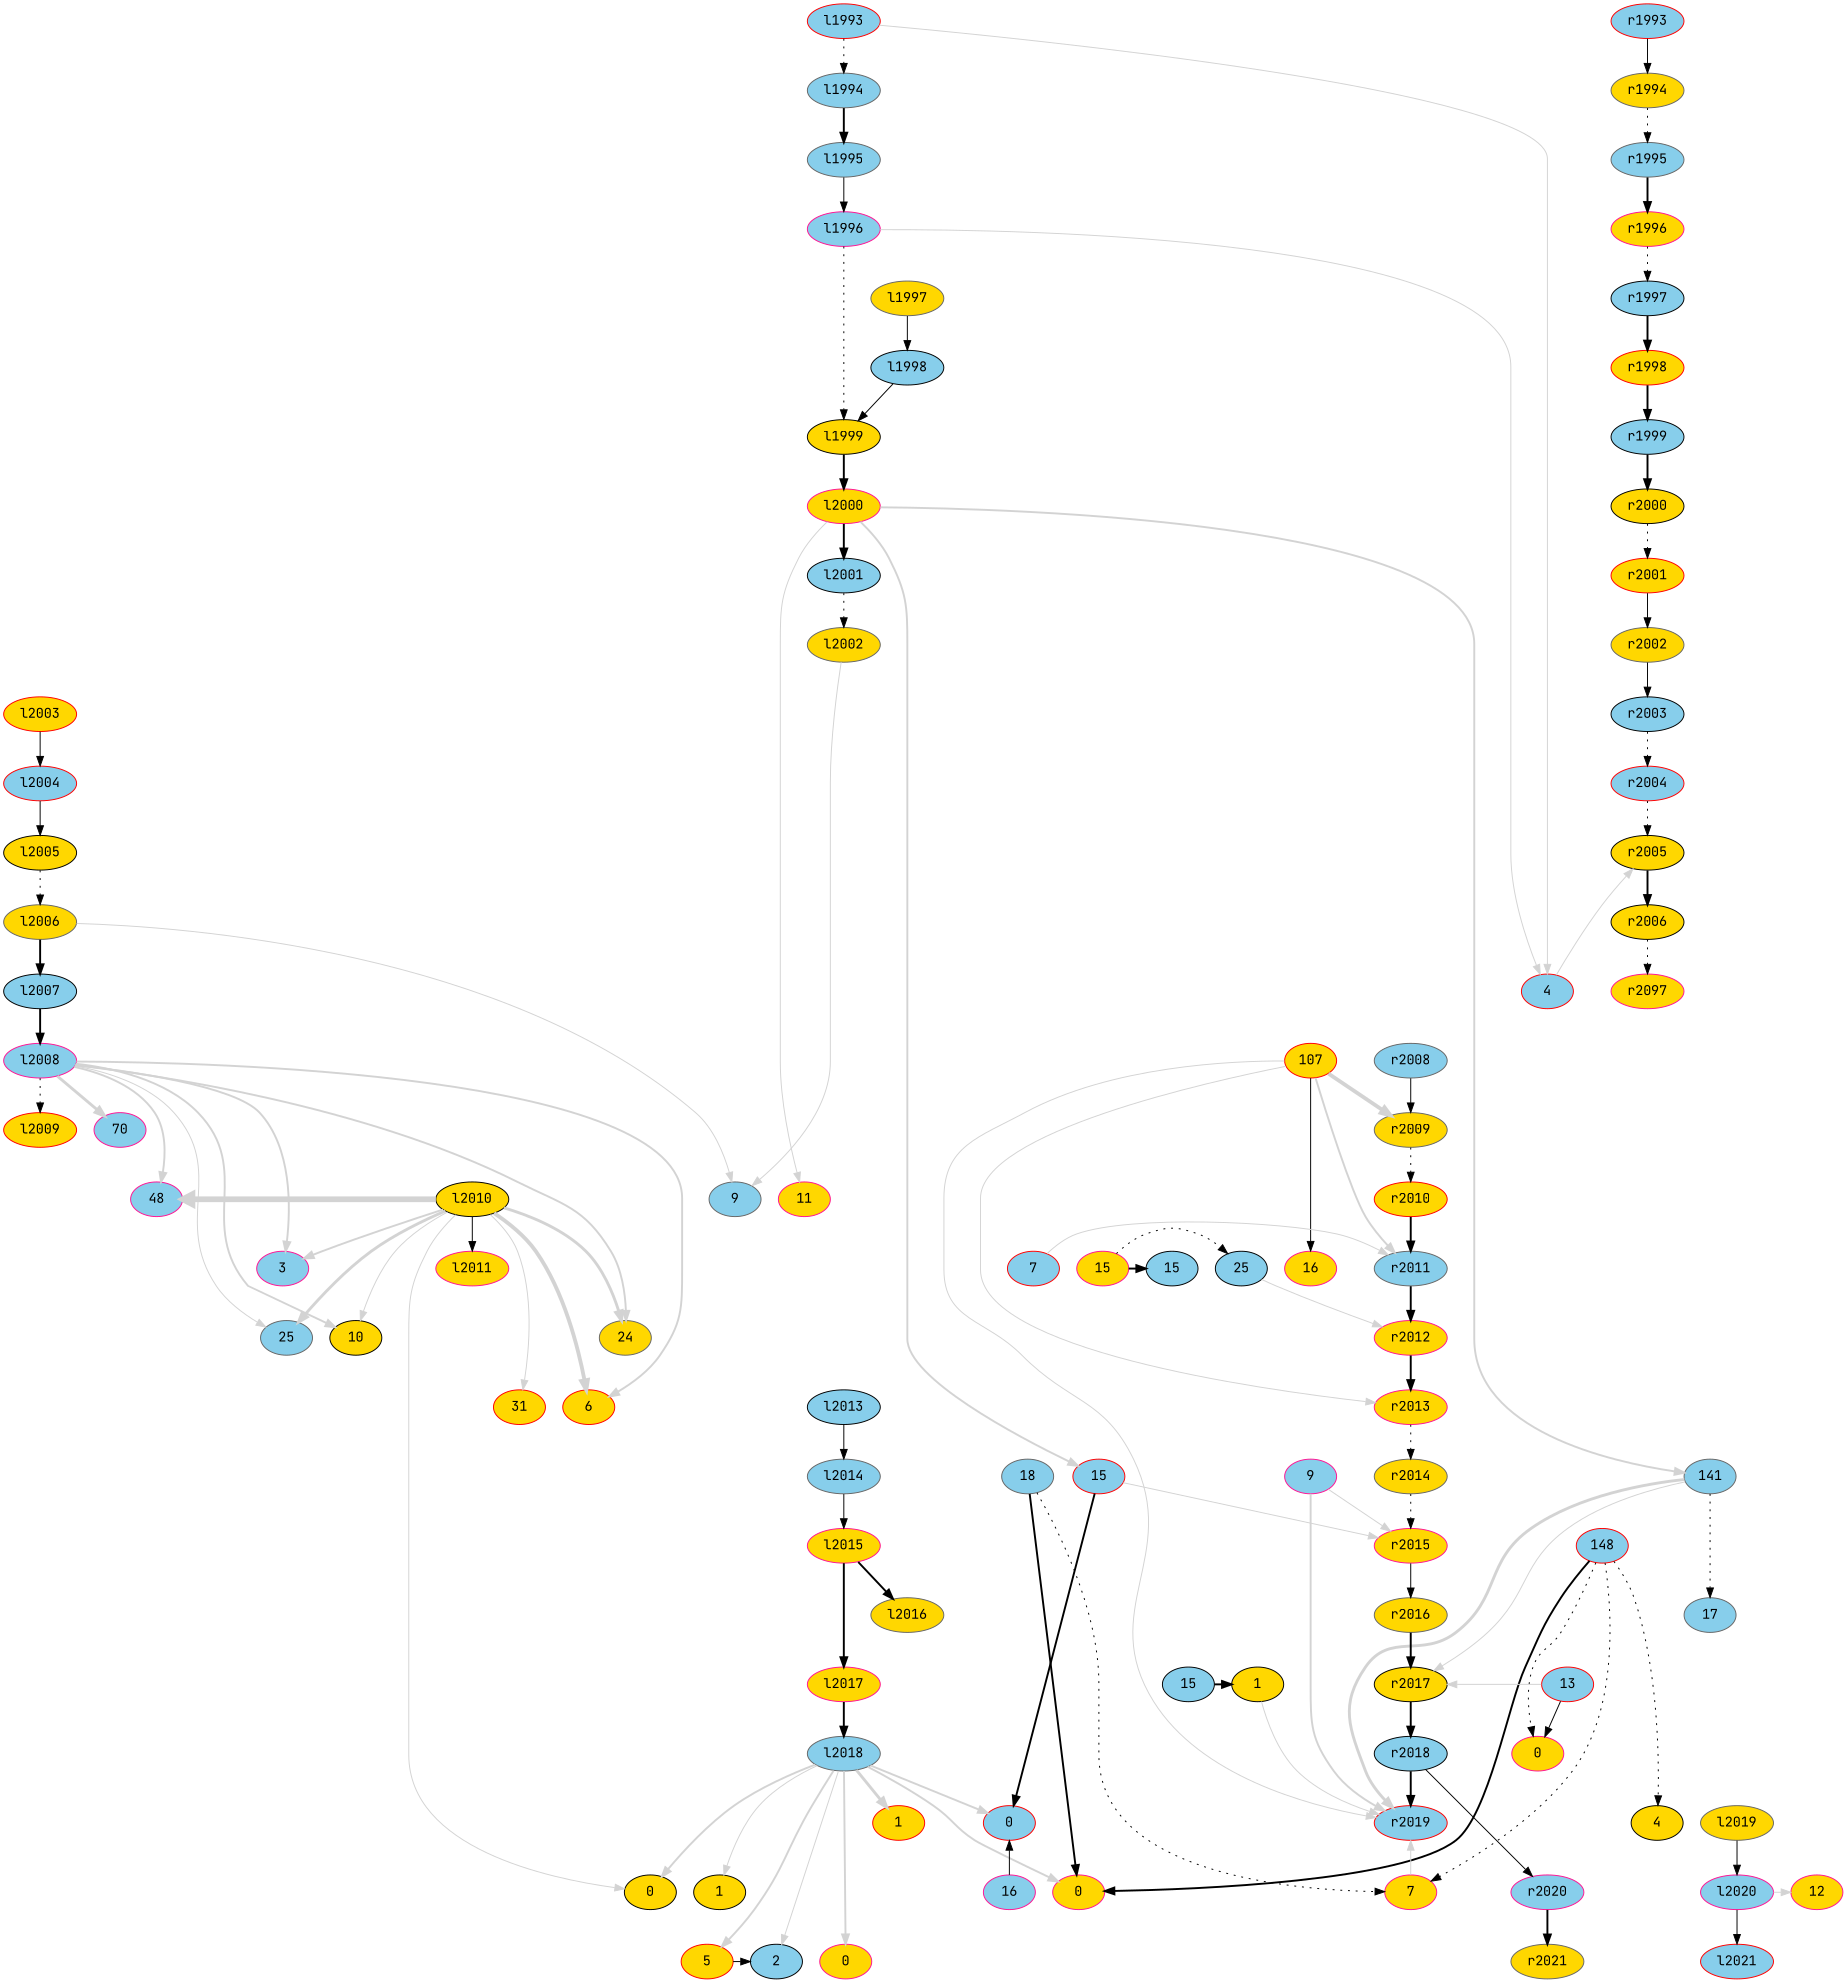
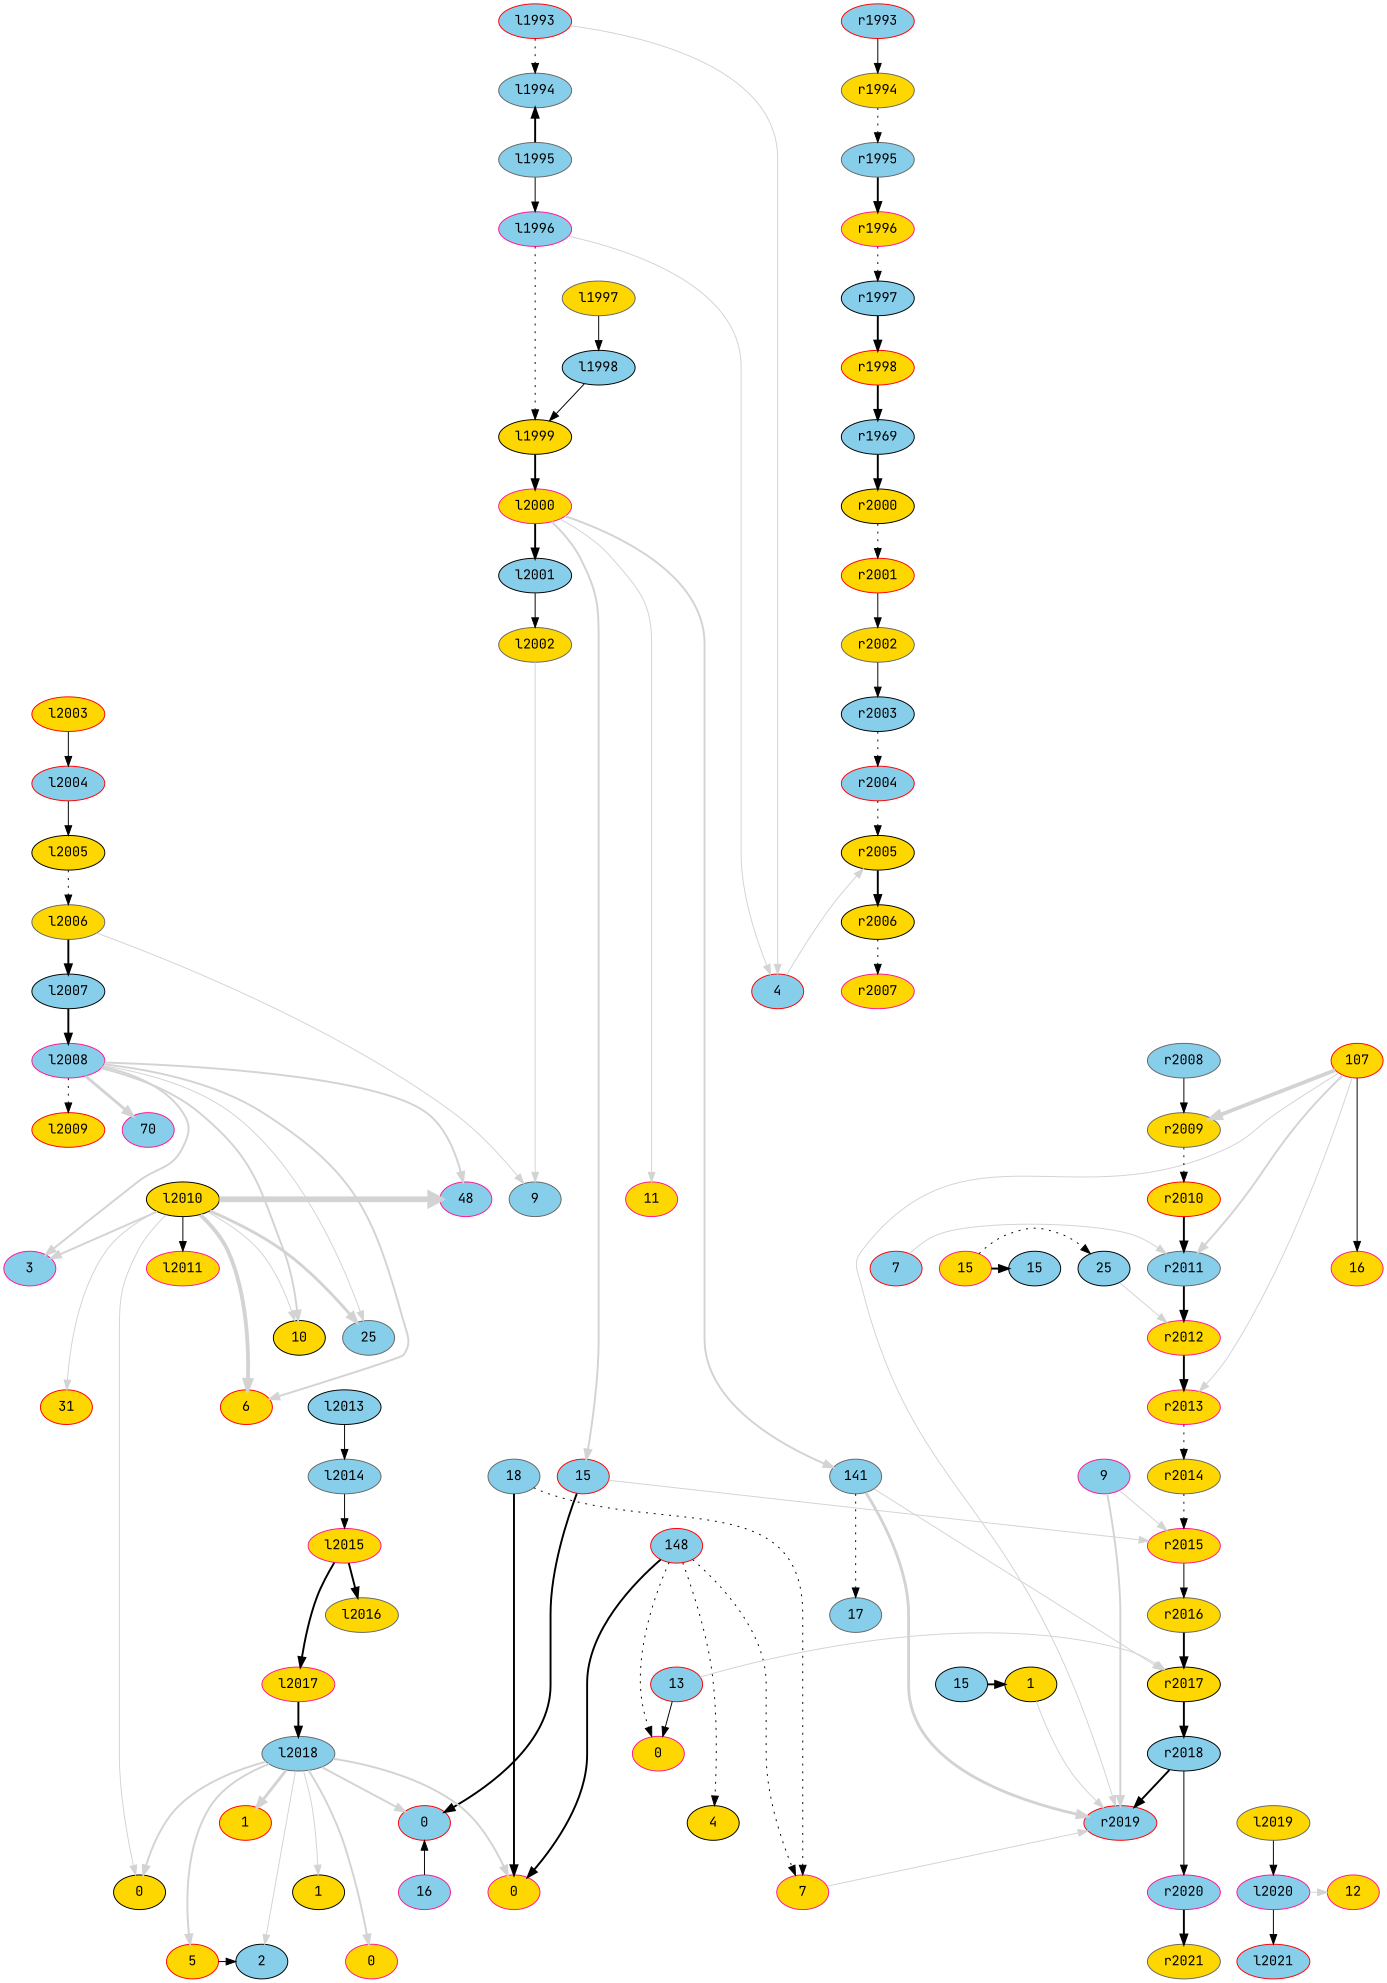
edge "l1994" -> "l1995": reversed
node "r1999": label "r1999" -> "r1969"
edge "l2001" -> "l2002": style dotted -> solid
node "r2097": label "r2097" -> "r2007"
node "24": removed
